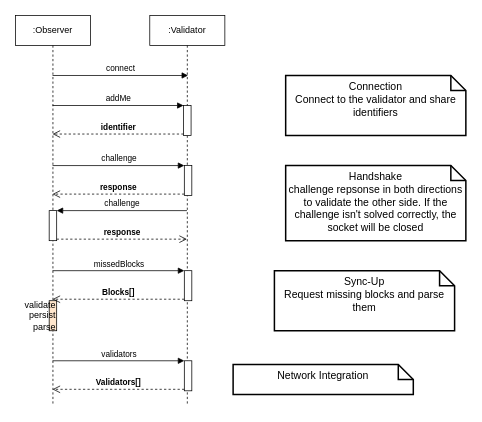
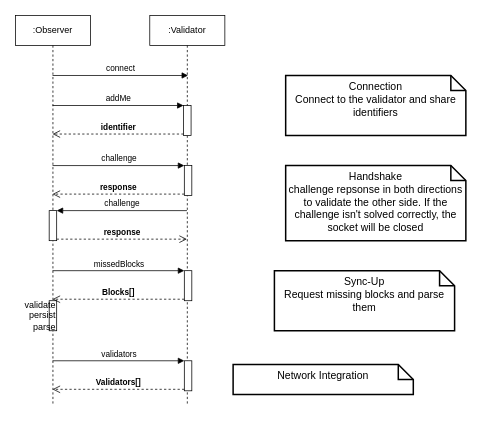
node "validate persist parse": fillcolor #ffe6cc -> #ffffff
